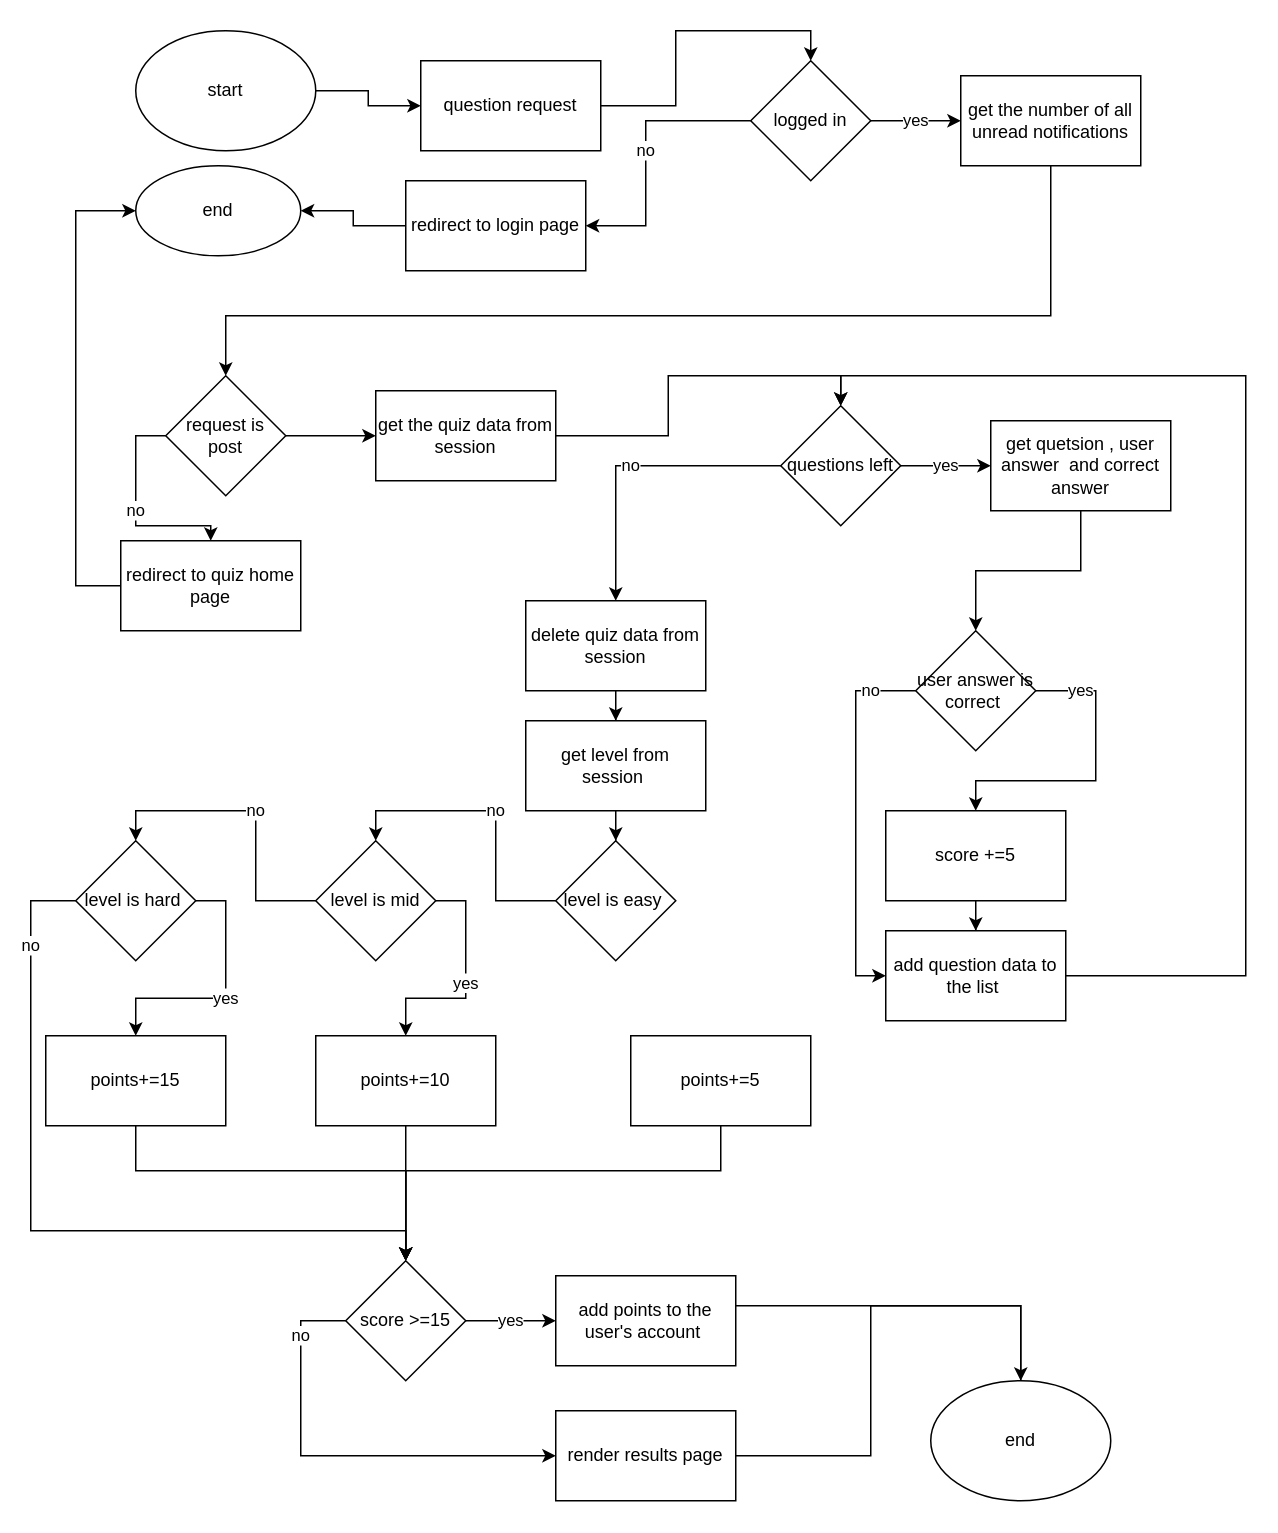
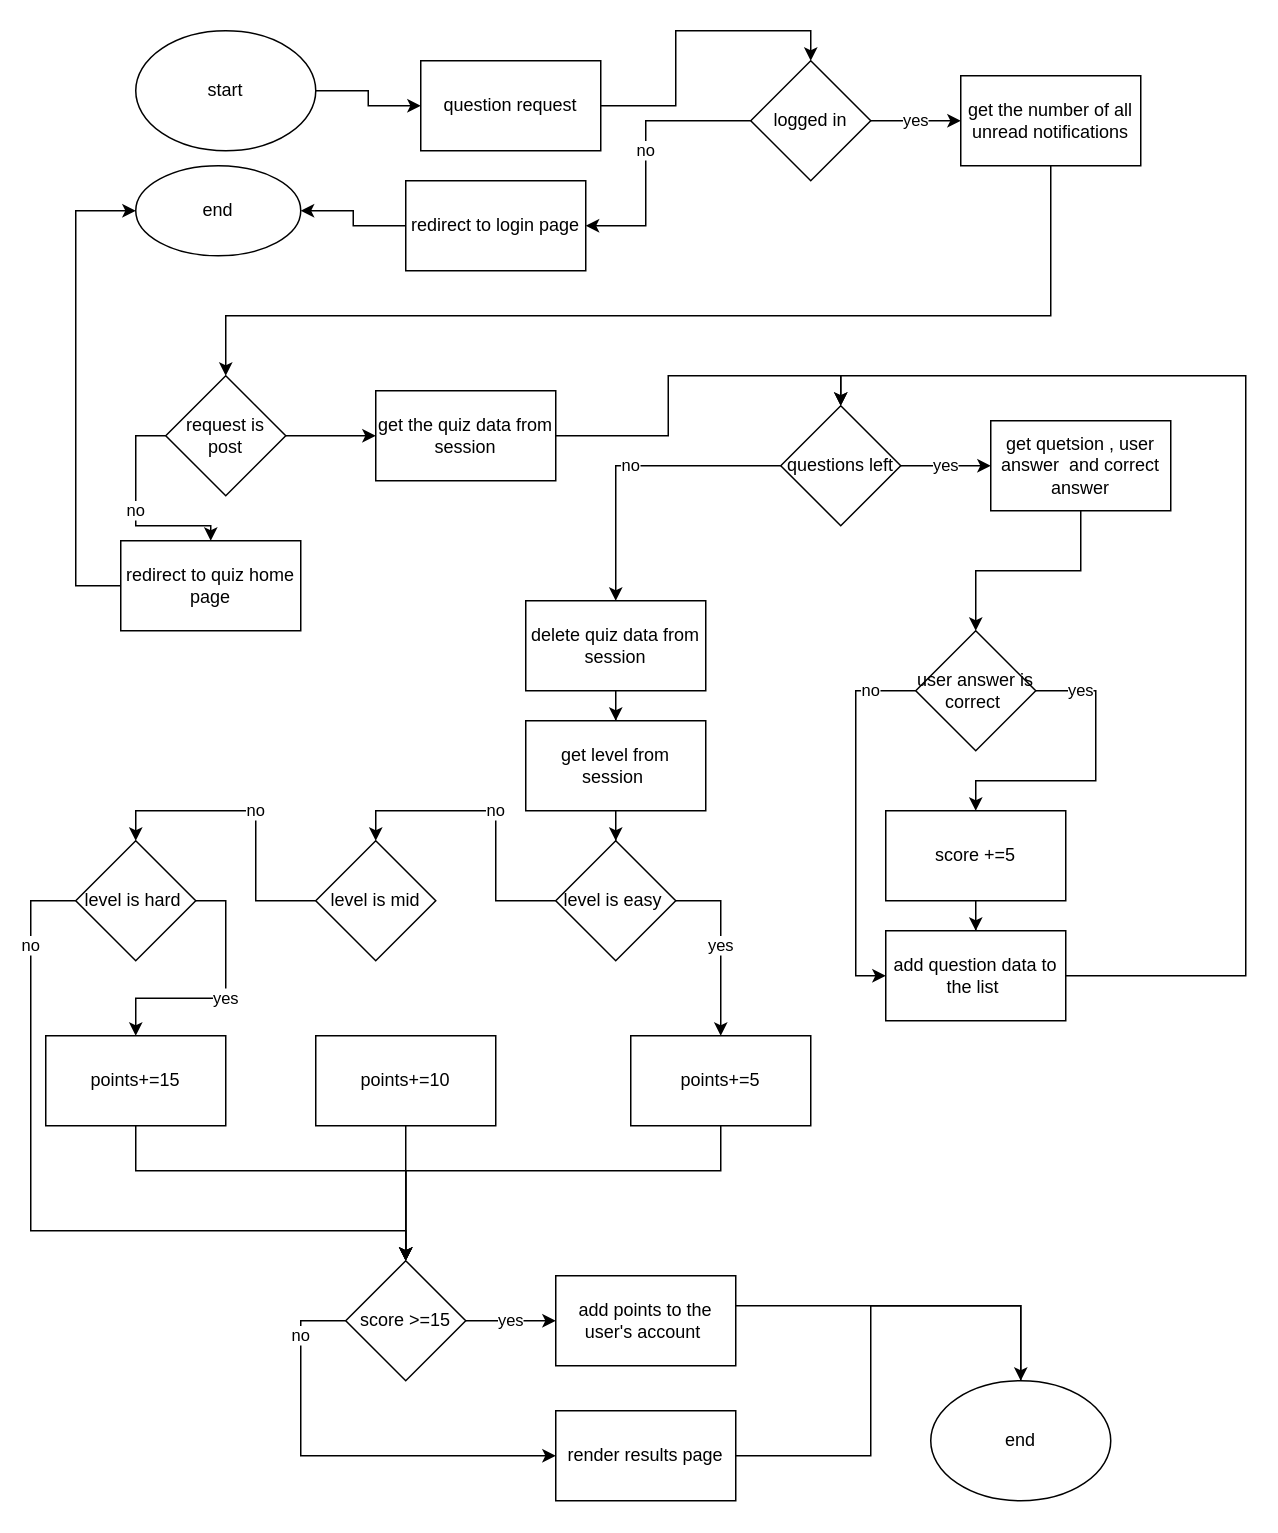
edge "level is easy" -> "points+=5": added, label "yes"
edge "level is mid" -> "points+=10": removed, label "yes"
